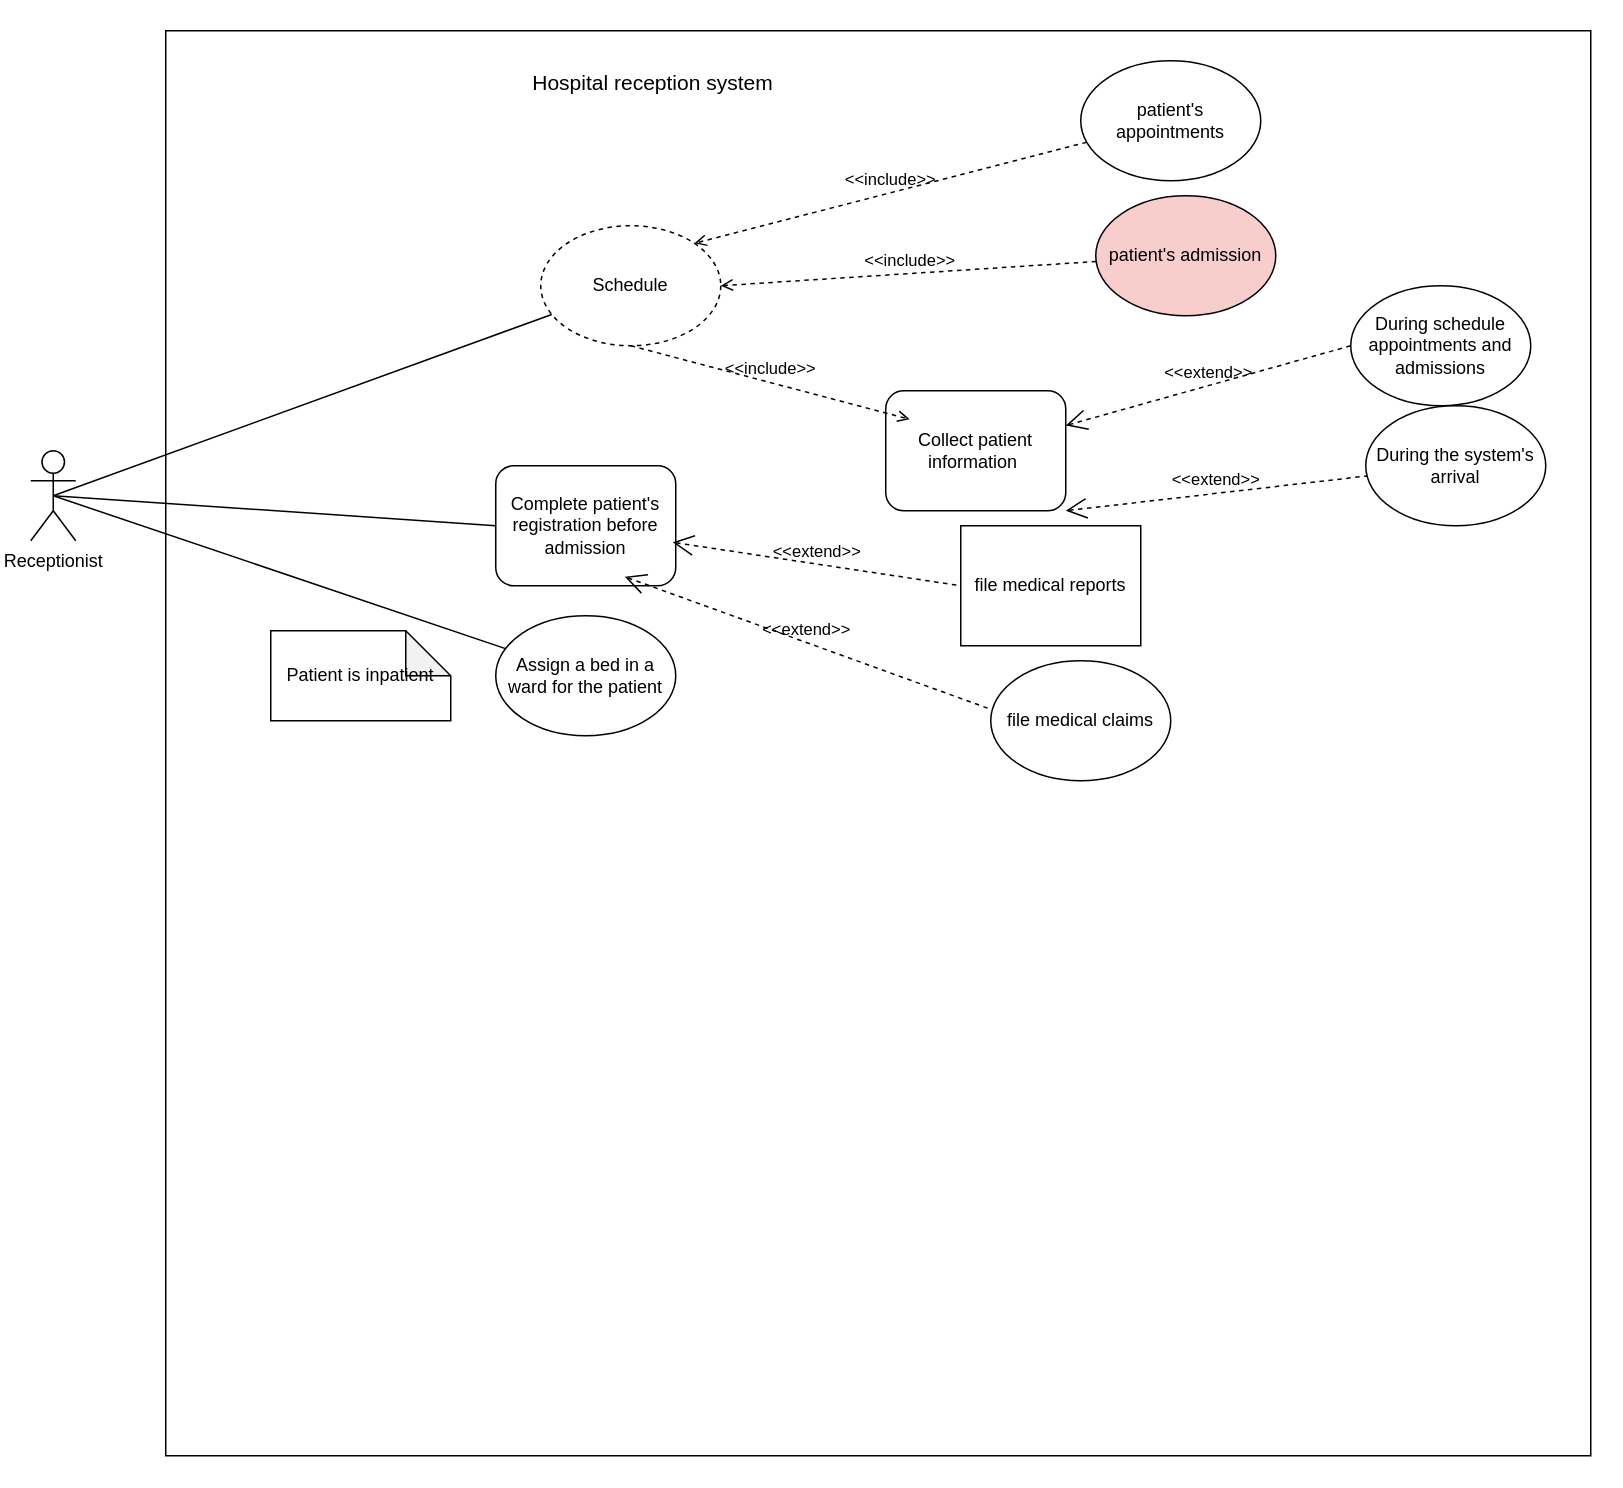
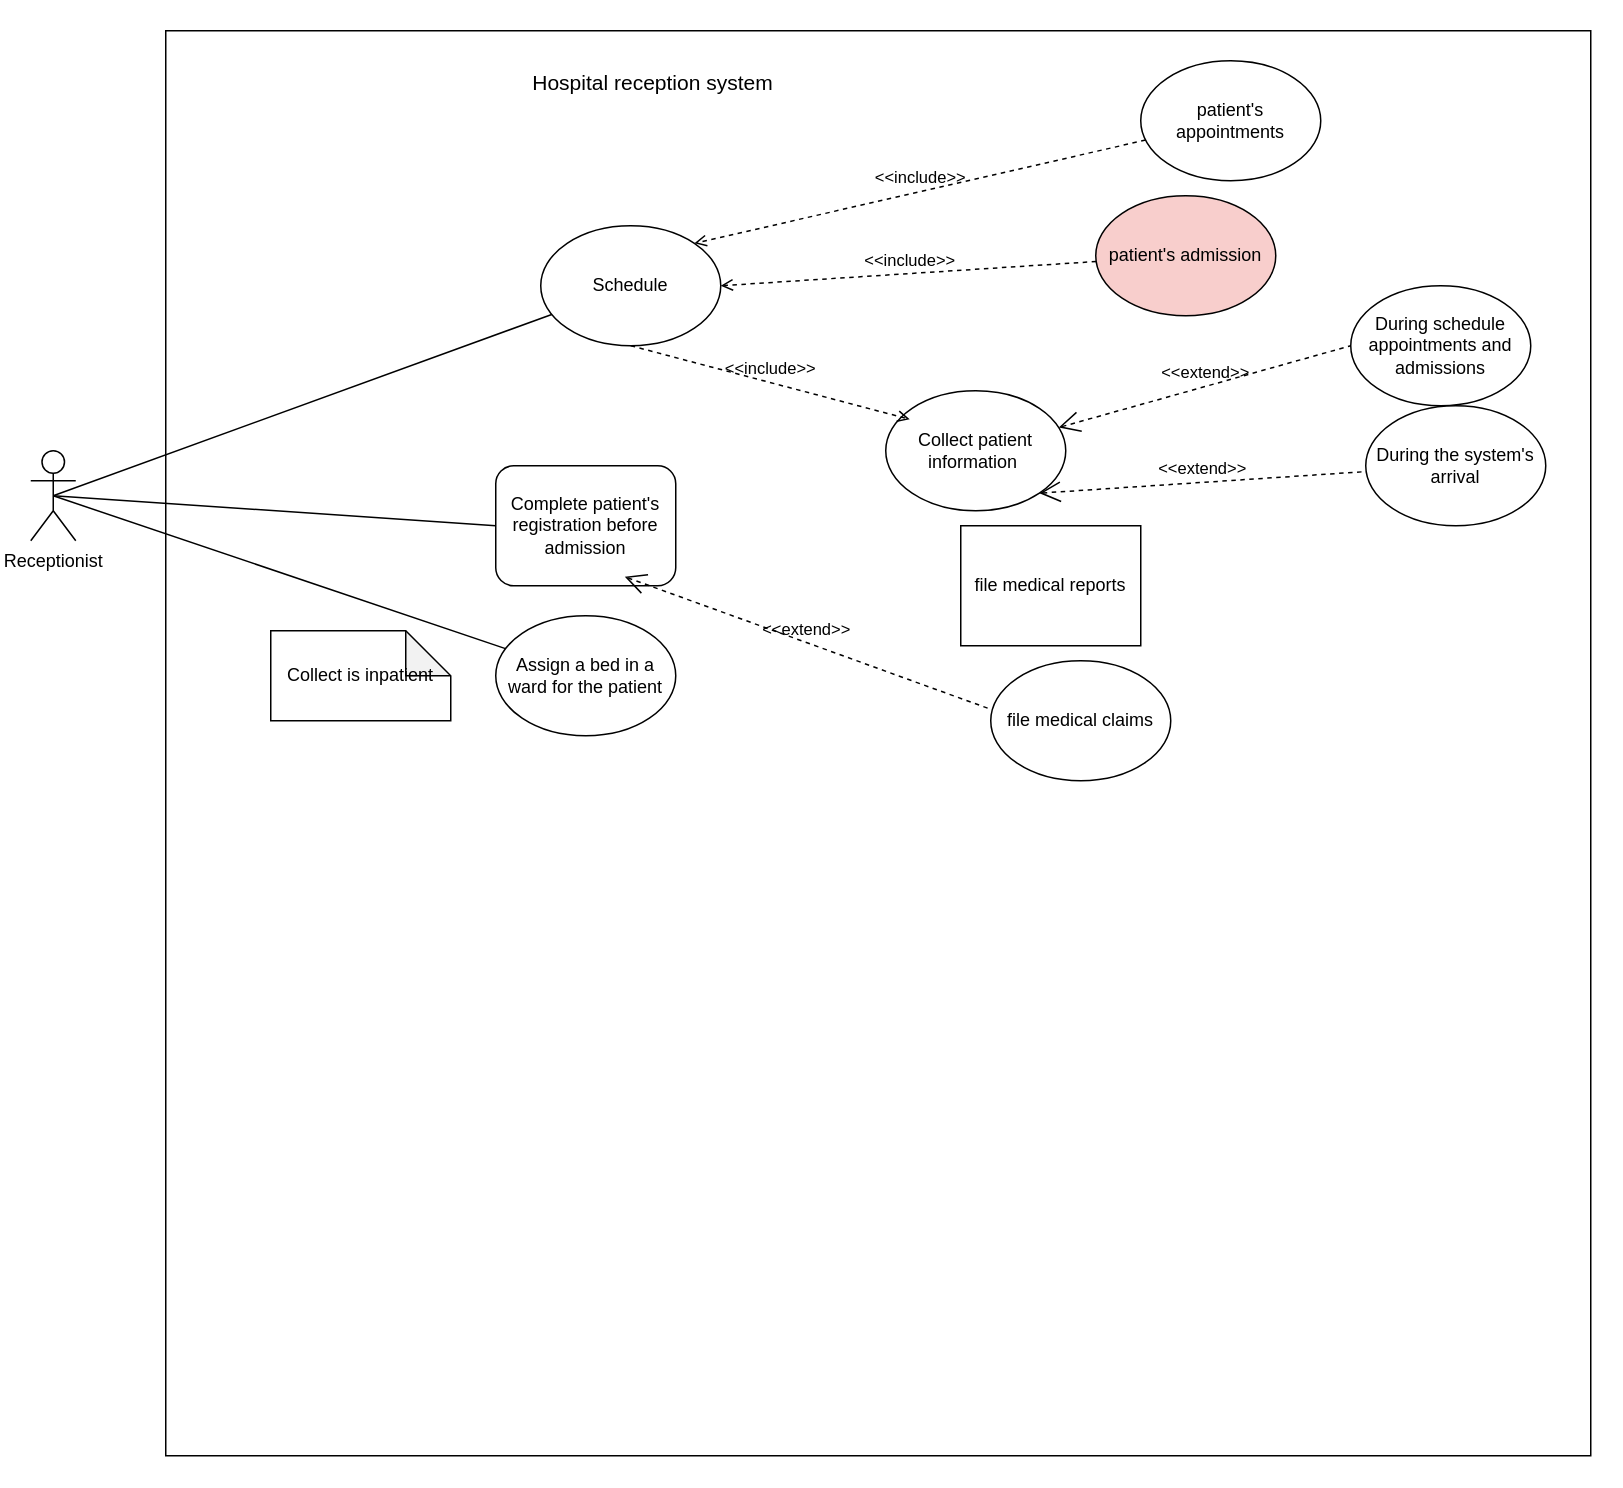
node "patient's appointments": moved (1171, 121) -> (1231, 121)
node "Schedule": style dashed -> solid
node "Collect patient information": shape rounded rectangle -> ellipse
edge "file medical reports" -> "Complete patient's registration before admission": removed, label "<<extend>>"
node "Patient is inpatient": label "Patient is inpatient" -> "Collect is inpatient"
